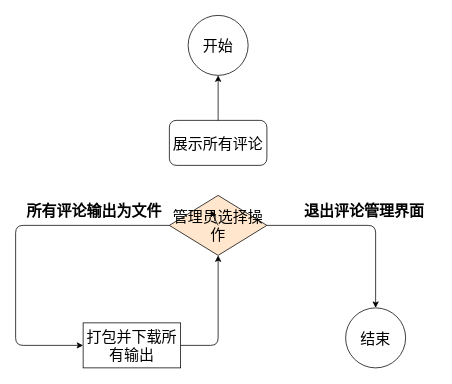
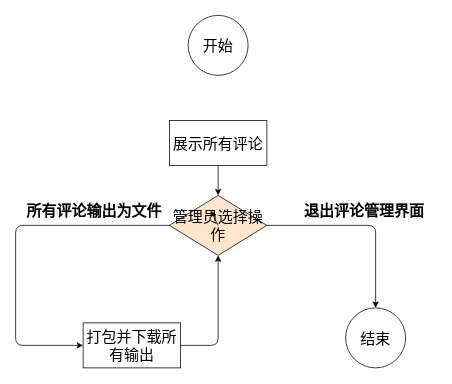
edge "展示所有评论" -> "开始": now "展示所有评论" -> "管理员选择操作"
node "展示所有评论": shape rounded rectangle -> rectangle
